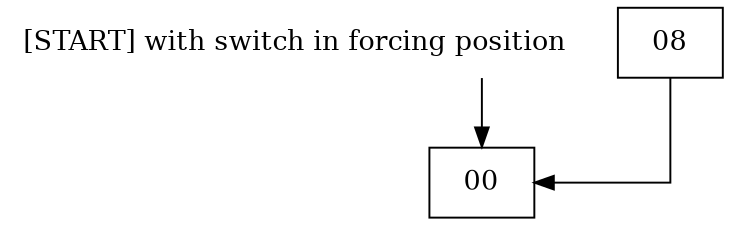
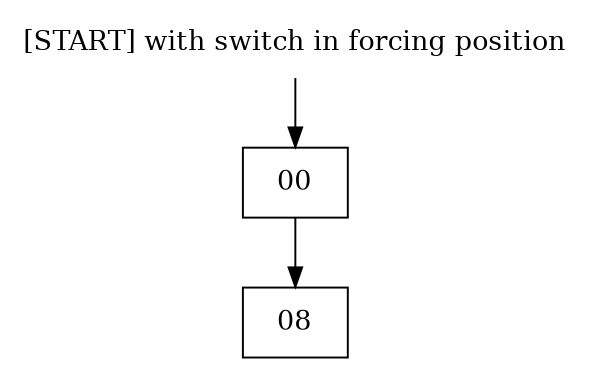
edge "08" -> "00": reversed
